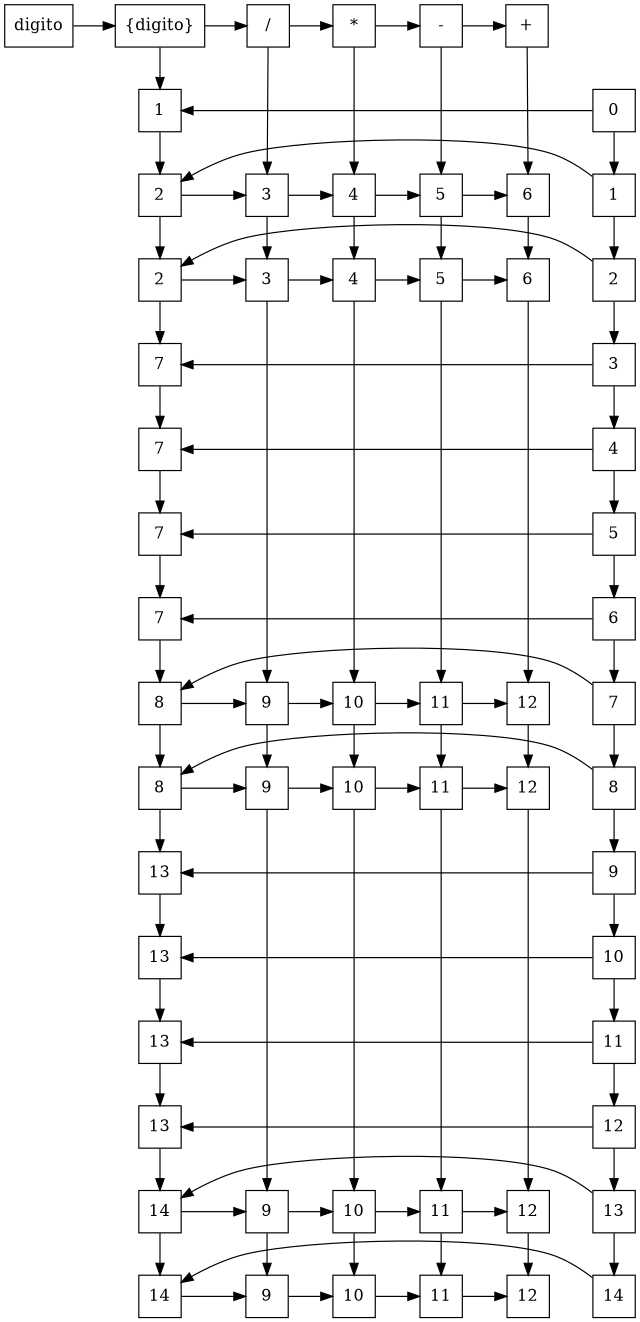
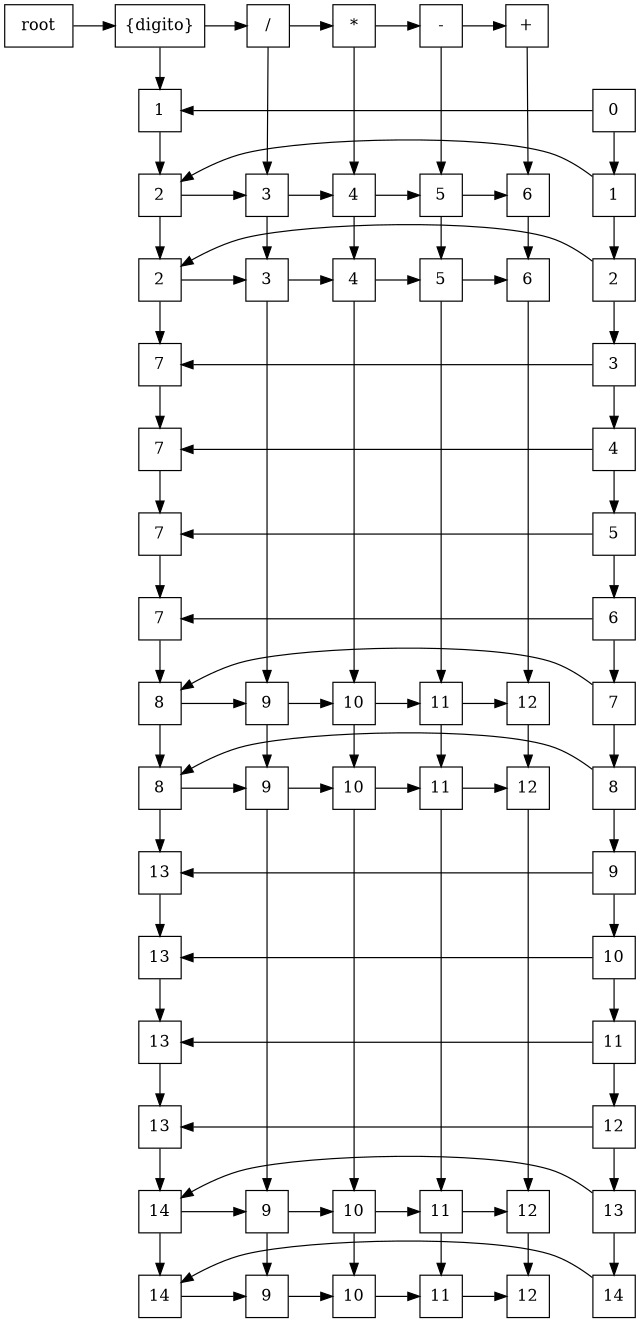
node "digito": label "digito" -> "root"
